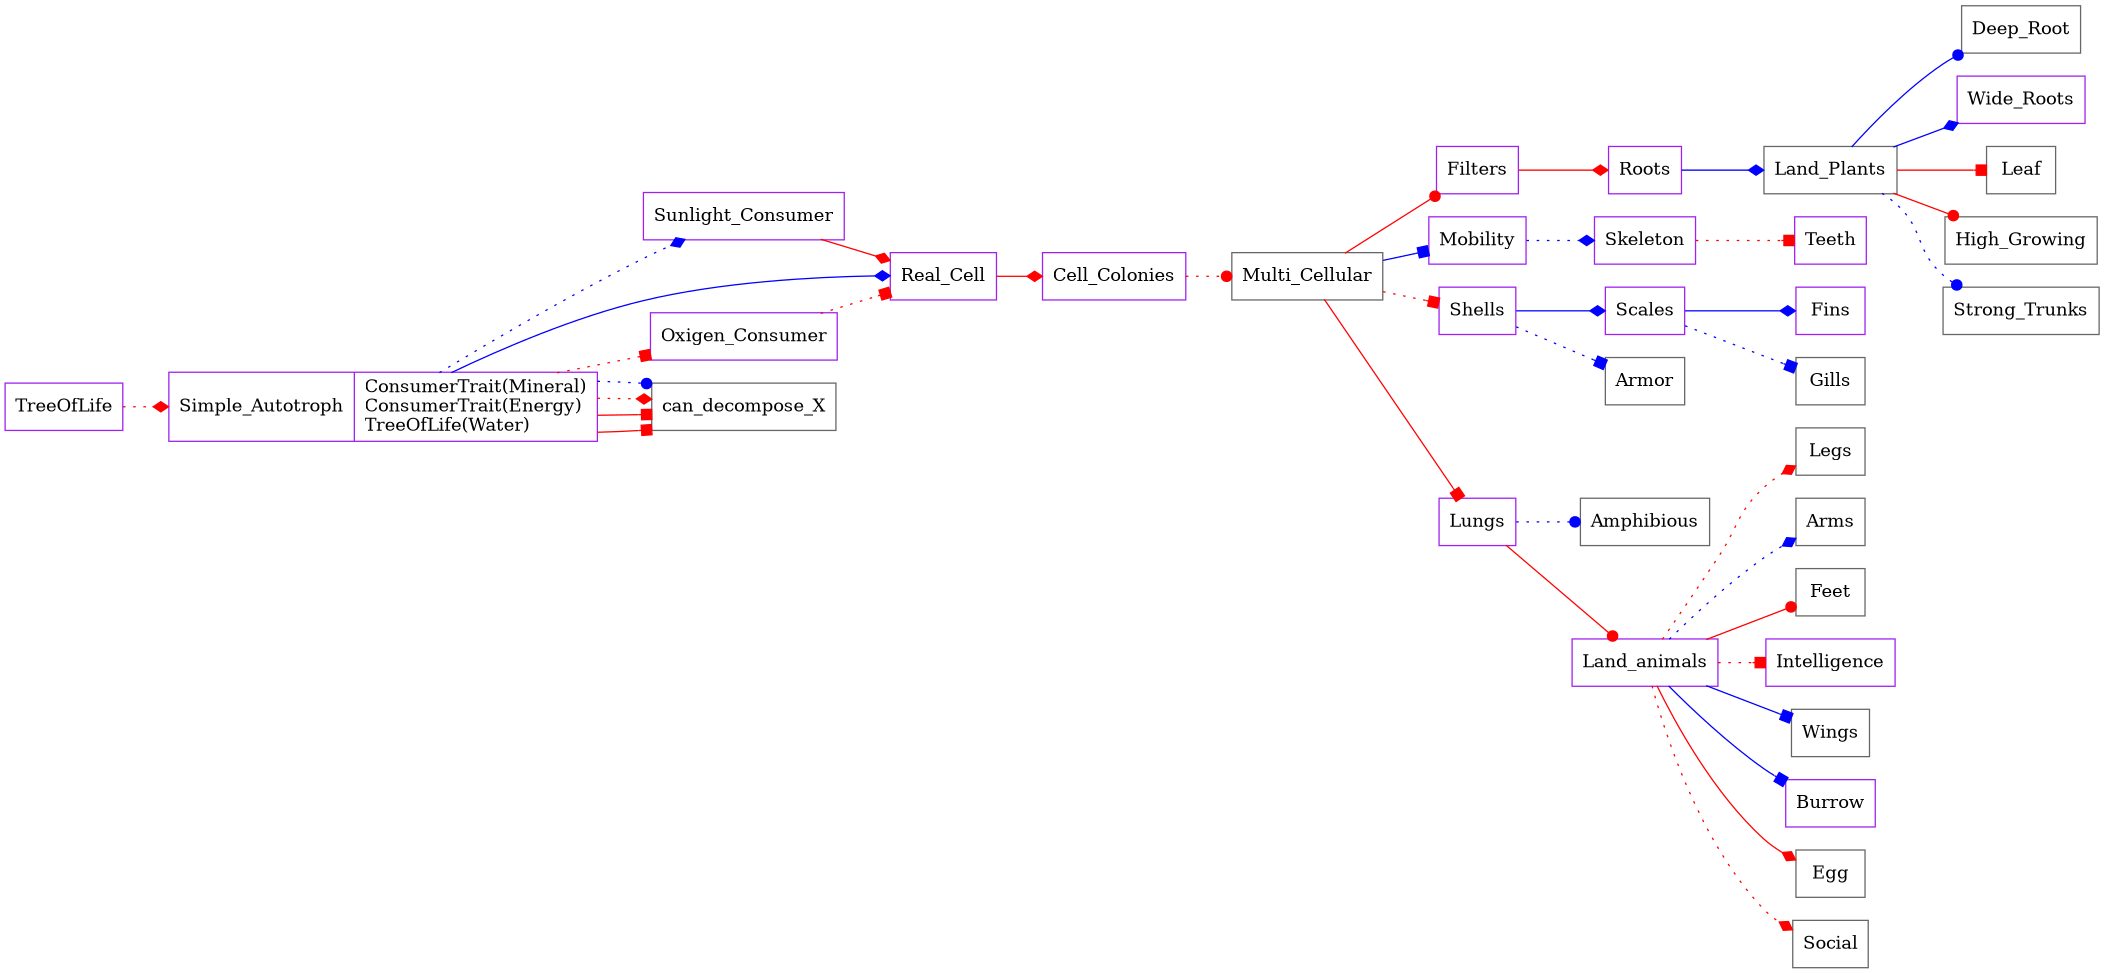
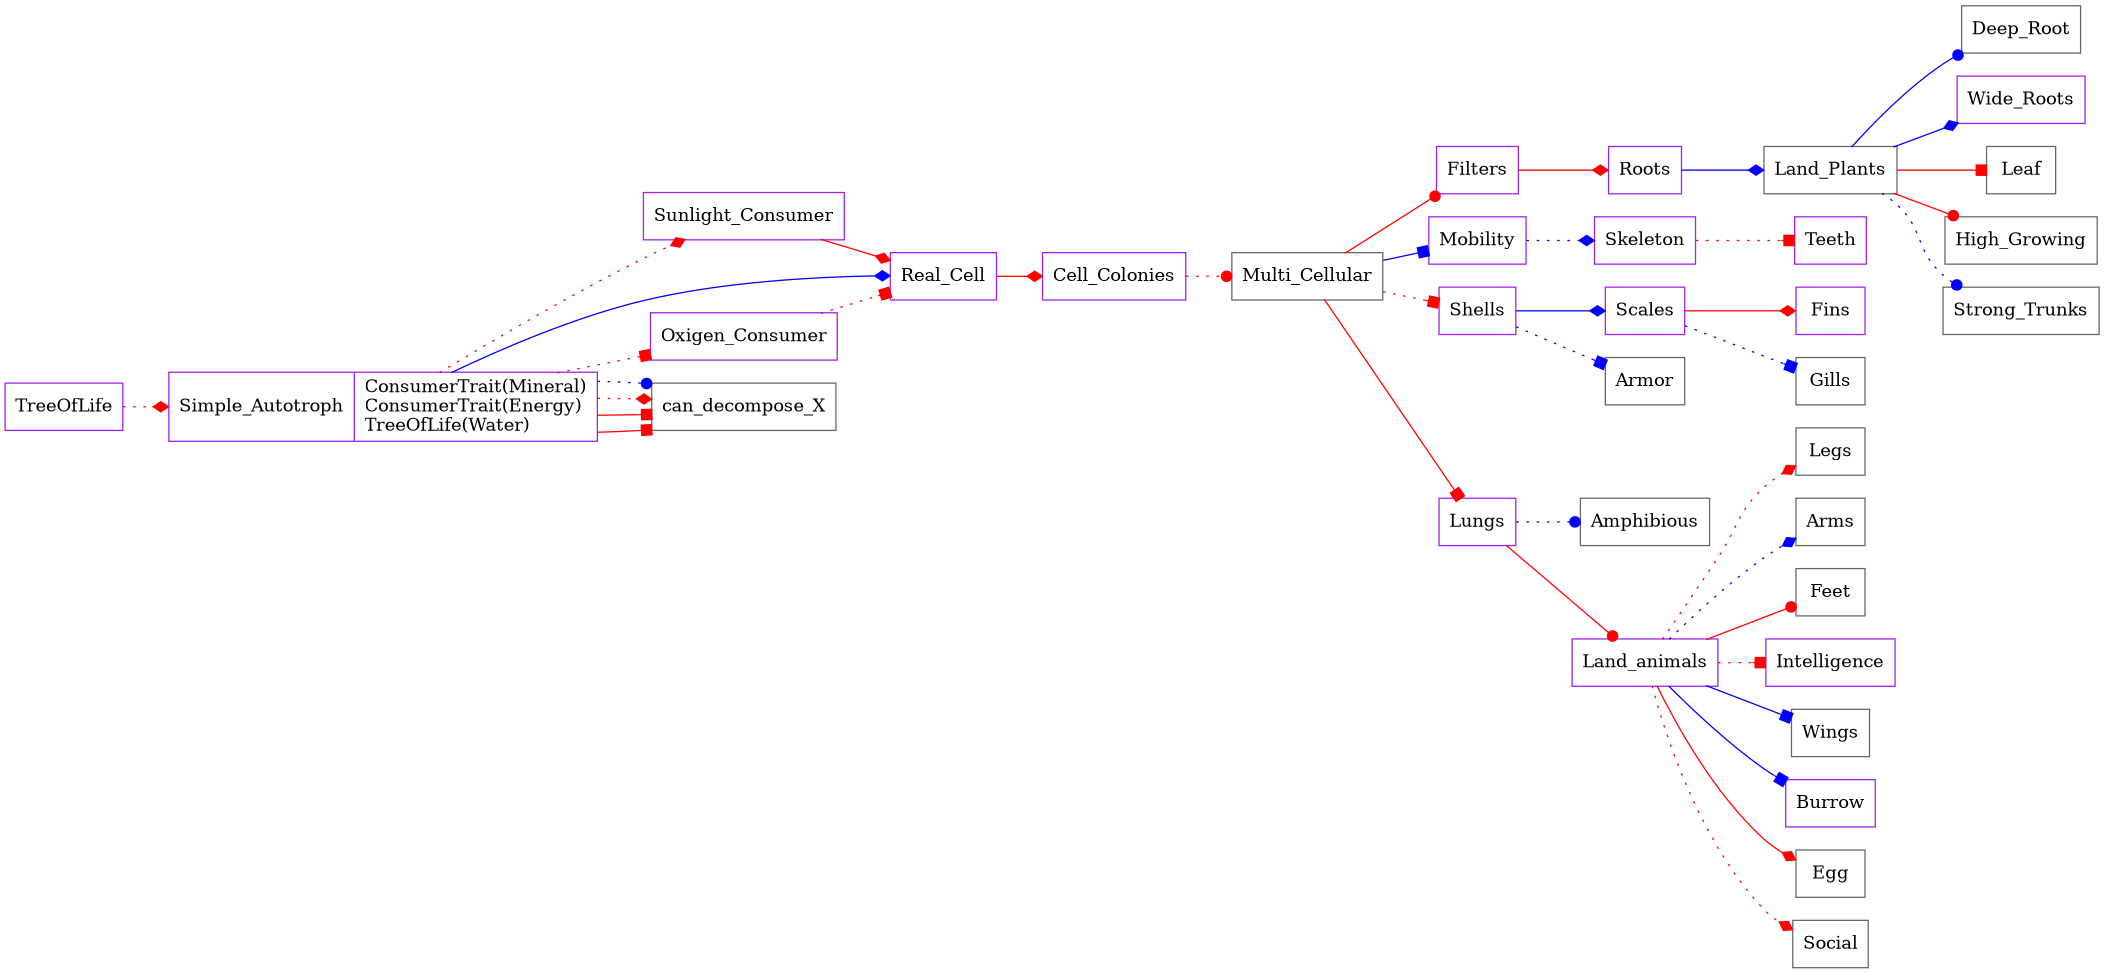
edge "Simple_Autotroph" -> "Sunlight_Consumer": color blue -> red
edge "Scales" -> "Fins": color blue -> red
